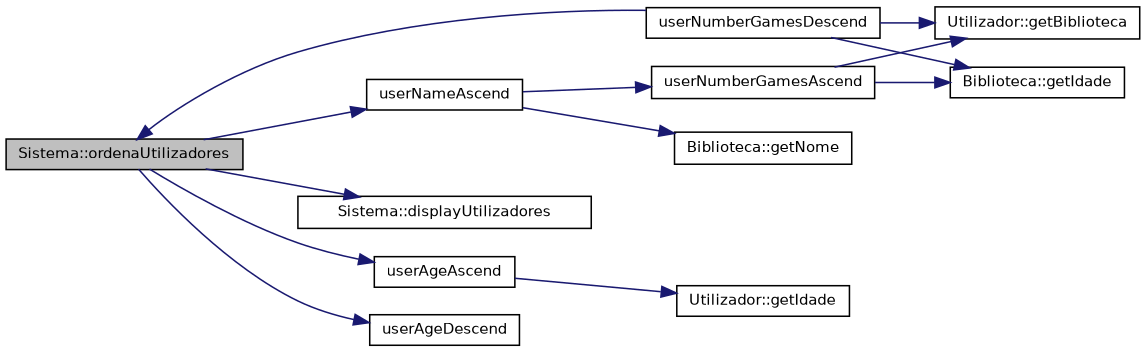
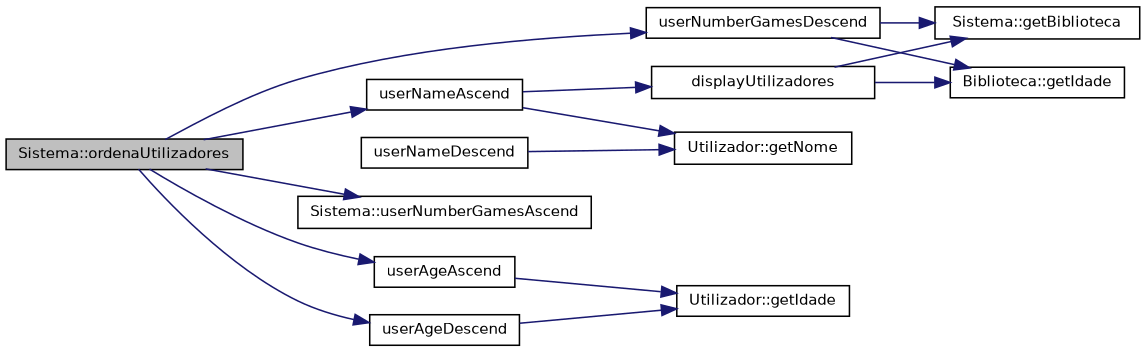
node "Utilizador::getBiblioteca": label "Utilizador::getBiblioteca" -> "Sistema::getBiblioteca"
edge "userNumberGamesDescend" -> "Sistema::ordenaUtilizadores": reversed
node "userNumberGamesAscend": label "userNumberGamesAscend" -> "displayUtilizadores"
node "Biblioteca::getNome": label "Biblioteca::getNome" -> "Utilizador::getNome"
node "userNameDescend": added
node "Sistema::displayUtilizadores": label "Sistema::displayUtilizadores" -> "Sistema::userNumberGamesAscend"
edge "userAgeDescend" -> "Utilizador::getIdade": added
